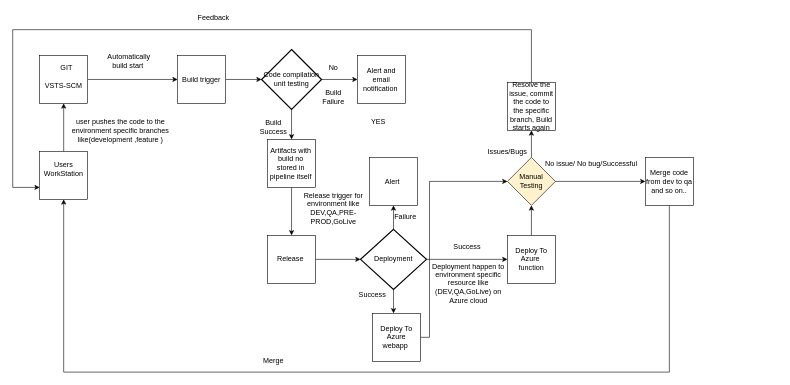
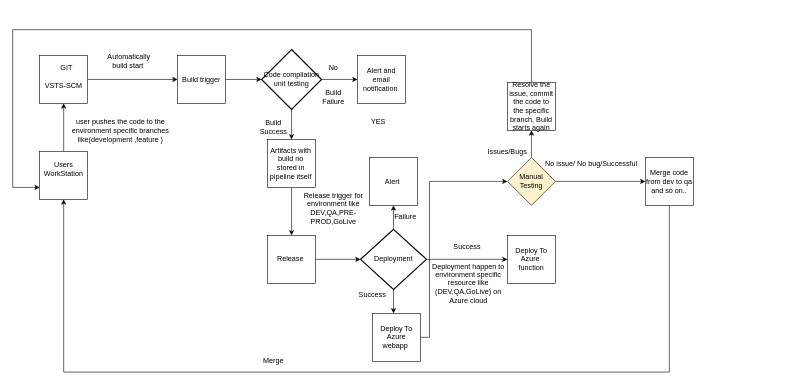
node "Feedback": removed
edge "Deploy To Azure function" -> "Manual Testing": removed
